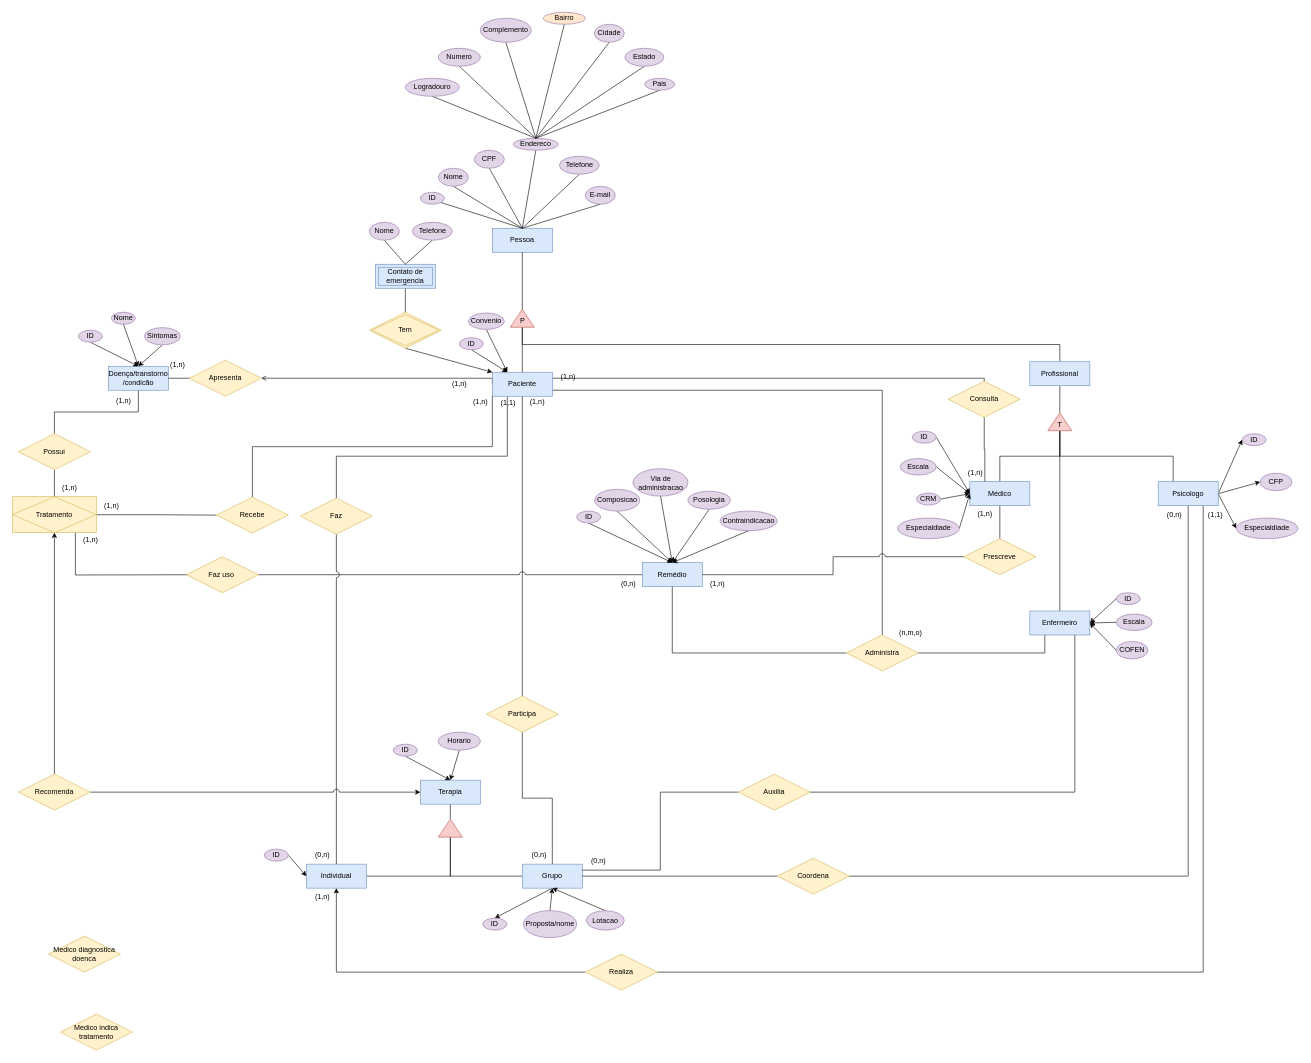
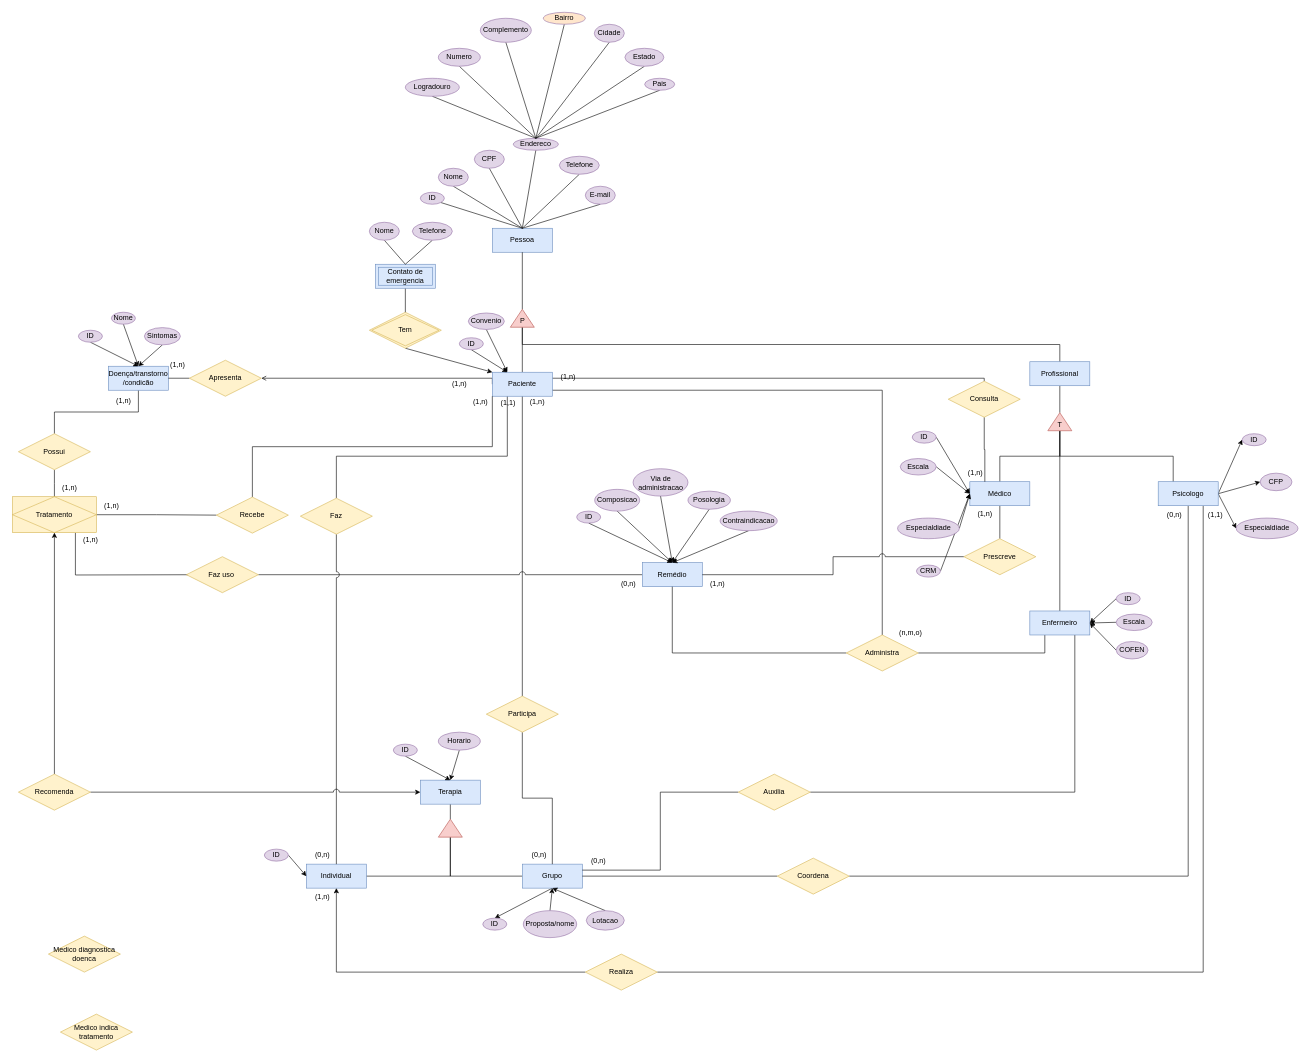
node "CRM": moved (929, 499) -> (929, 571)
